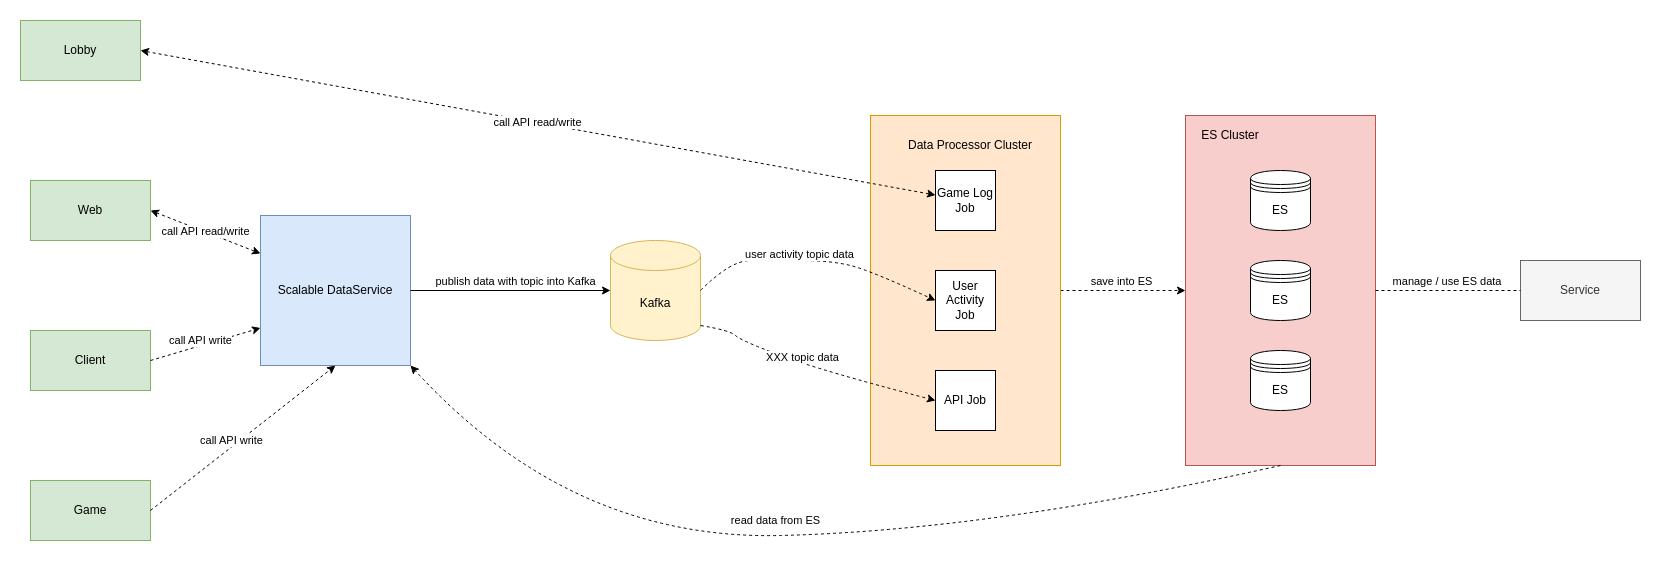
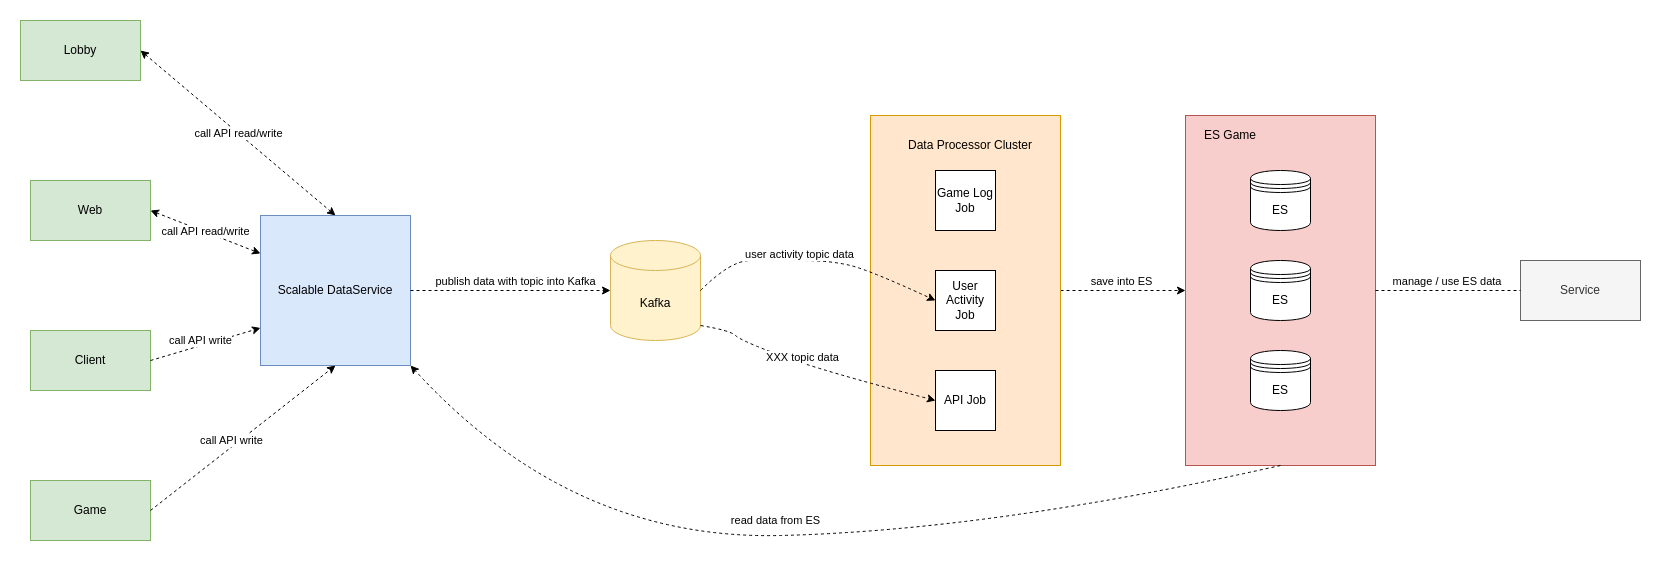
edge "Lobby" -- "Game Log Job": now "Lobby" -- "Scalable DataService"
node "ES Cluster": label "ES Cluster" -> "ES Game"
edge "Scalable DataService" -> "Kafka": style solid -> dashed
